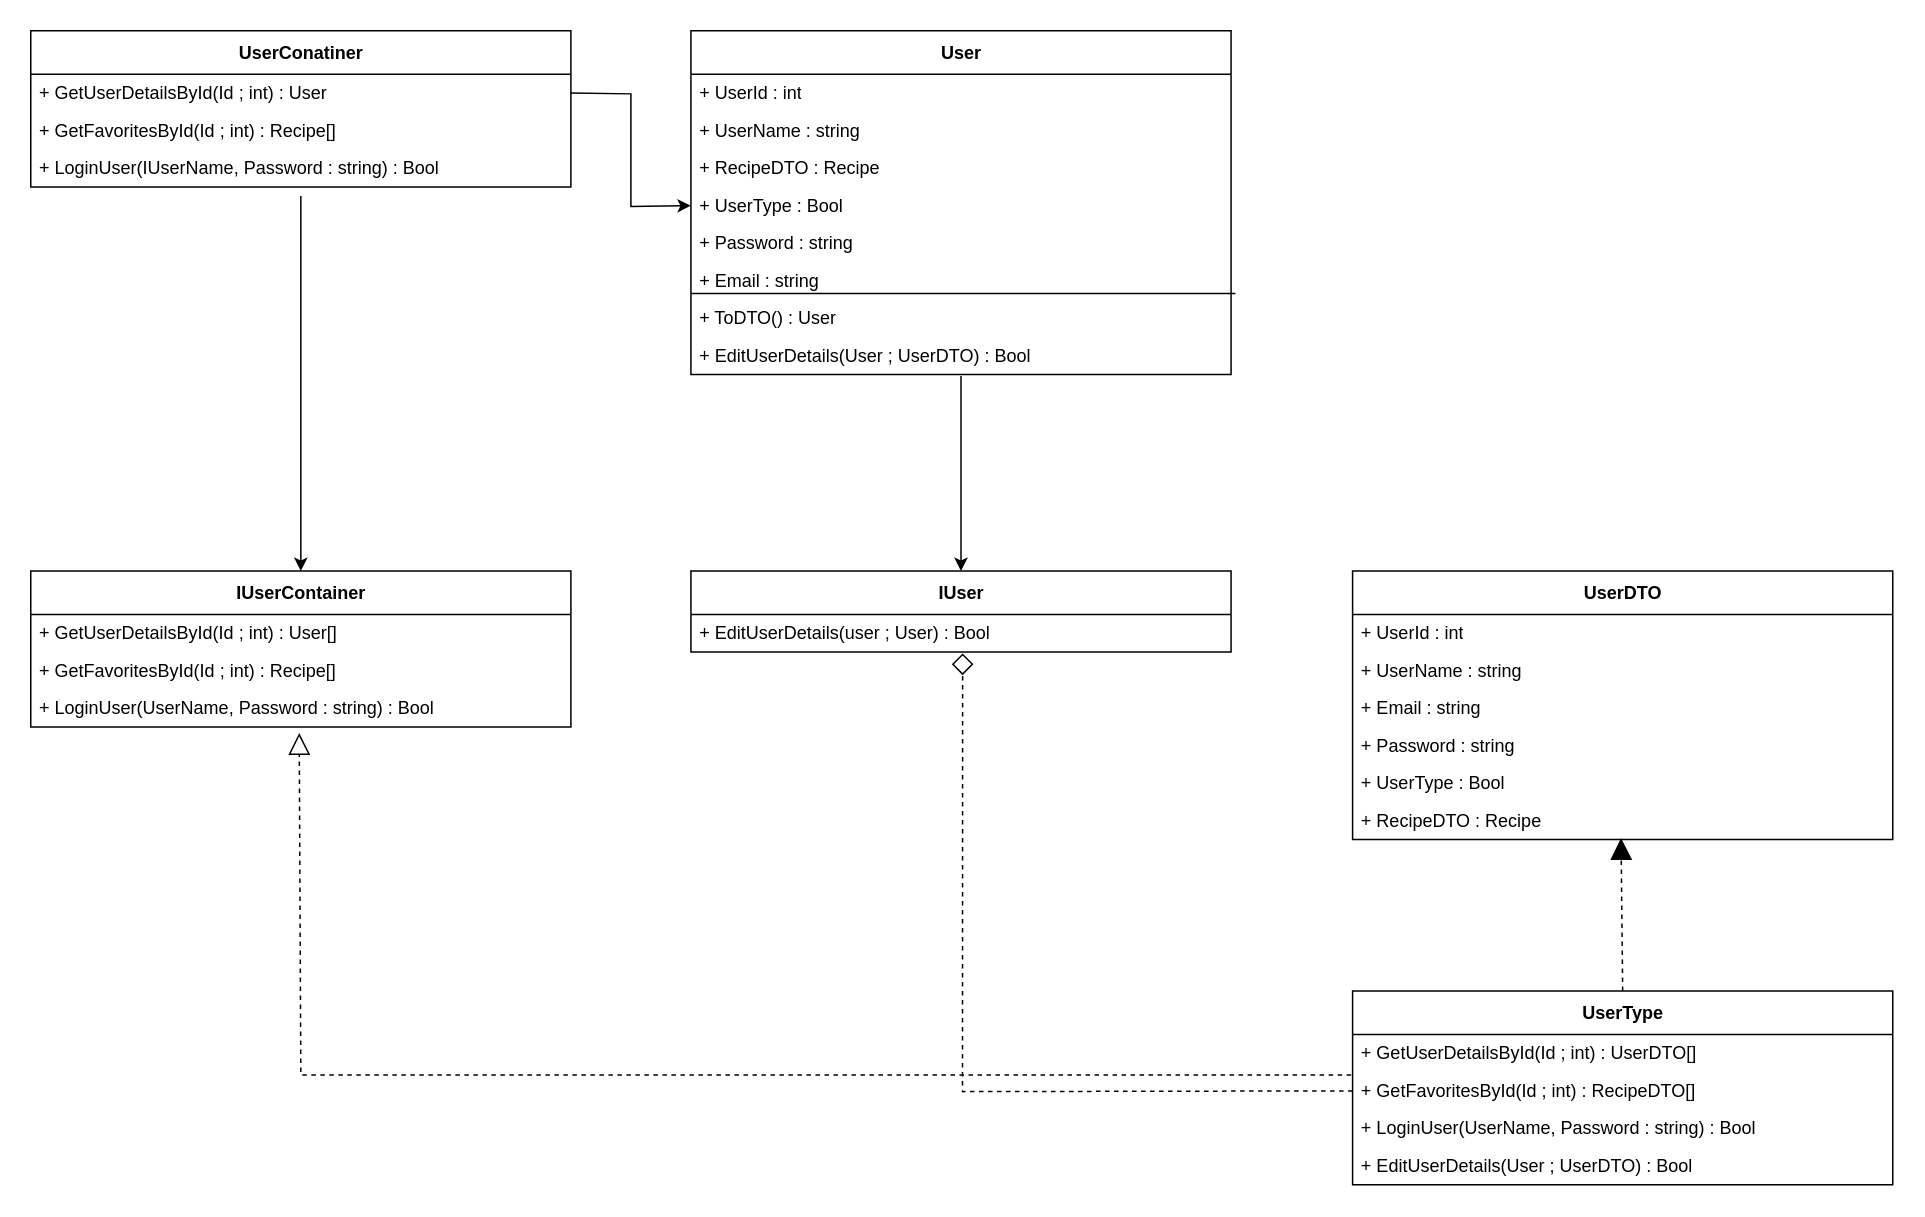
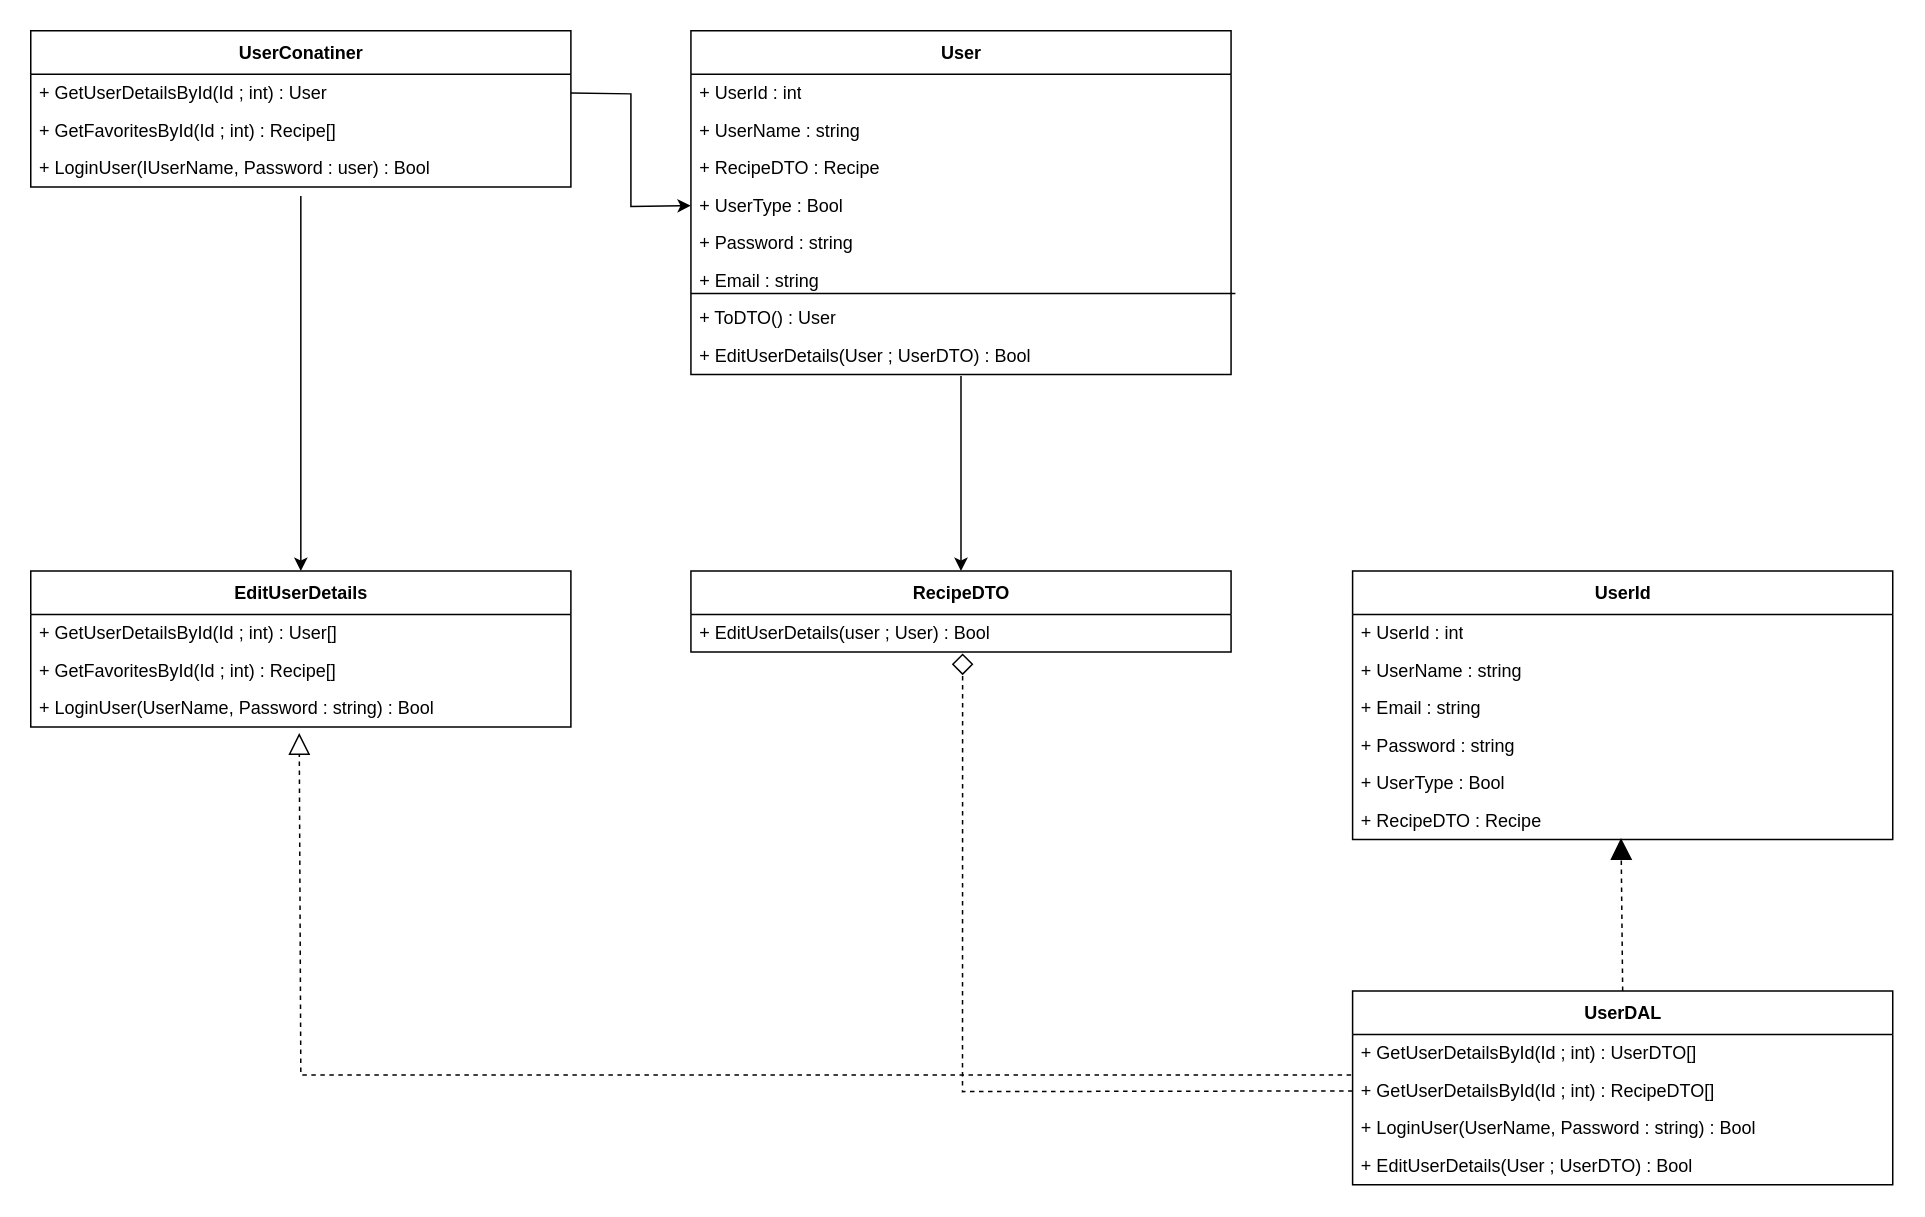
node "+ LoginUser(IUserName, Password : string) : Bool": label "+ LoginUser(IUserName, Password : string) : Bool" -> "+ LoginUser(IUserName, Password : user) : Bool"
node "IUserContainer": label "IUserContainer" -> "EditUserDetails"
node "IUser": label "IUser" -> "RecipeDTO"
node "UserDTO": label "UserDTO" -> "UserId"
node "UserType": label "UserType" -> "UserDAL"
node "+ GetFavoritesById(Id ; int) : RecipeDTO[]": label "+ GetFavoritesById(Id ; int) : RecipeDTO[]" -> "+ GetUserDetailsById(Id ; int) : RecipeDTO[]"
